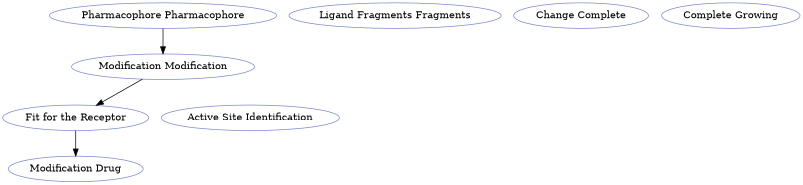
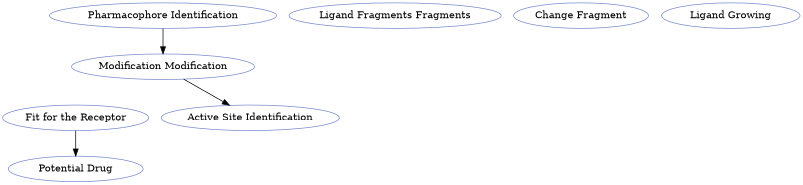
node "Pharmacophore Pharmacophore": label "Pharmacophore Pharmacophore" -> "Pharmacophore Identification"
node "Change Complete": label "Change Complete" -> "Change Fragment"
node "Complete Growing": label "Complete Growing" -> "Ligand Growing"
edge "Modification Modification" -> "Fit for the Receptor": now "Modification Modification" -> "Active Site Identification"
node "Modification Drug": label "Modification Drug" -> "Potential Drug"
